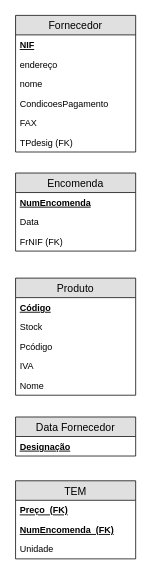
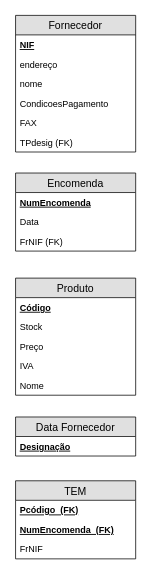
node "Pcódigo": label "Pcódigo" -> "Preço"
node "Preço (FK)": label "Preço (FK)" -> "Pcódigo (FK)"
node "Unidade": label "Unidade" -> "FrNIF"
